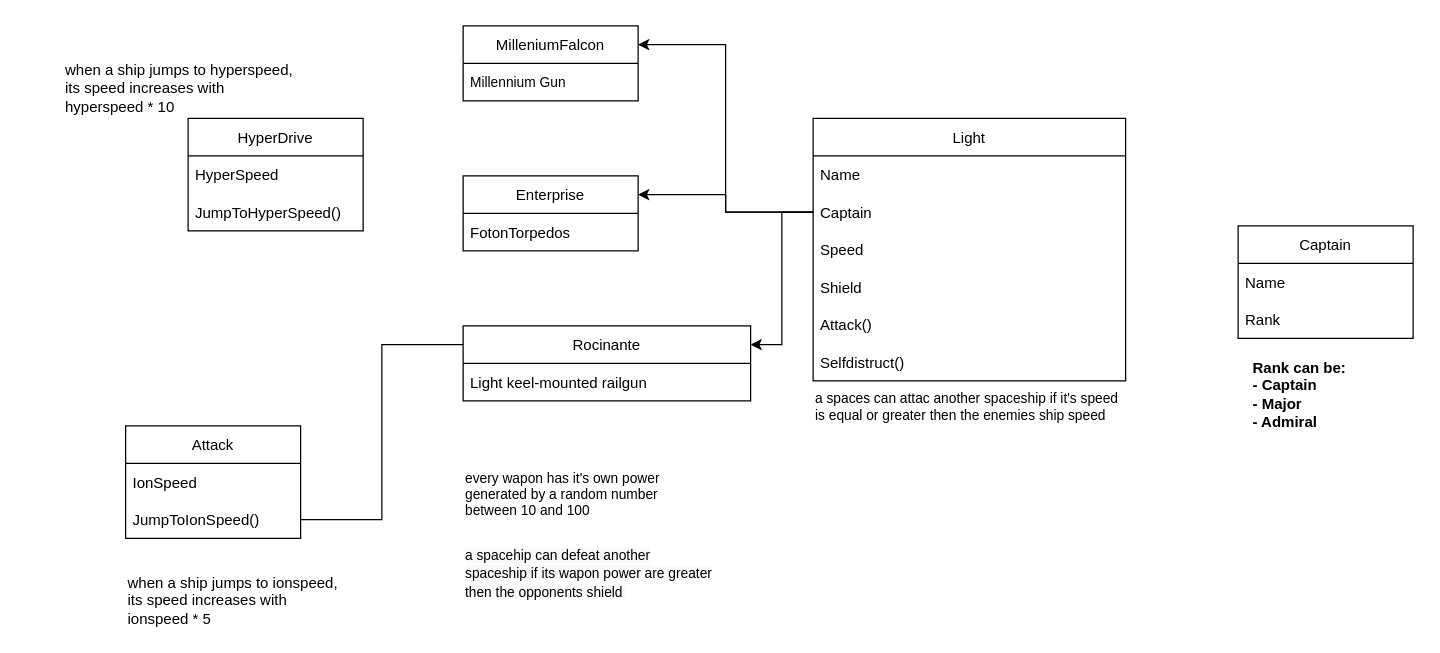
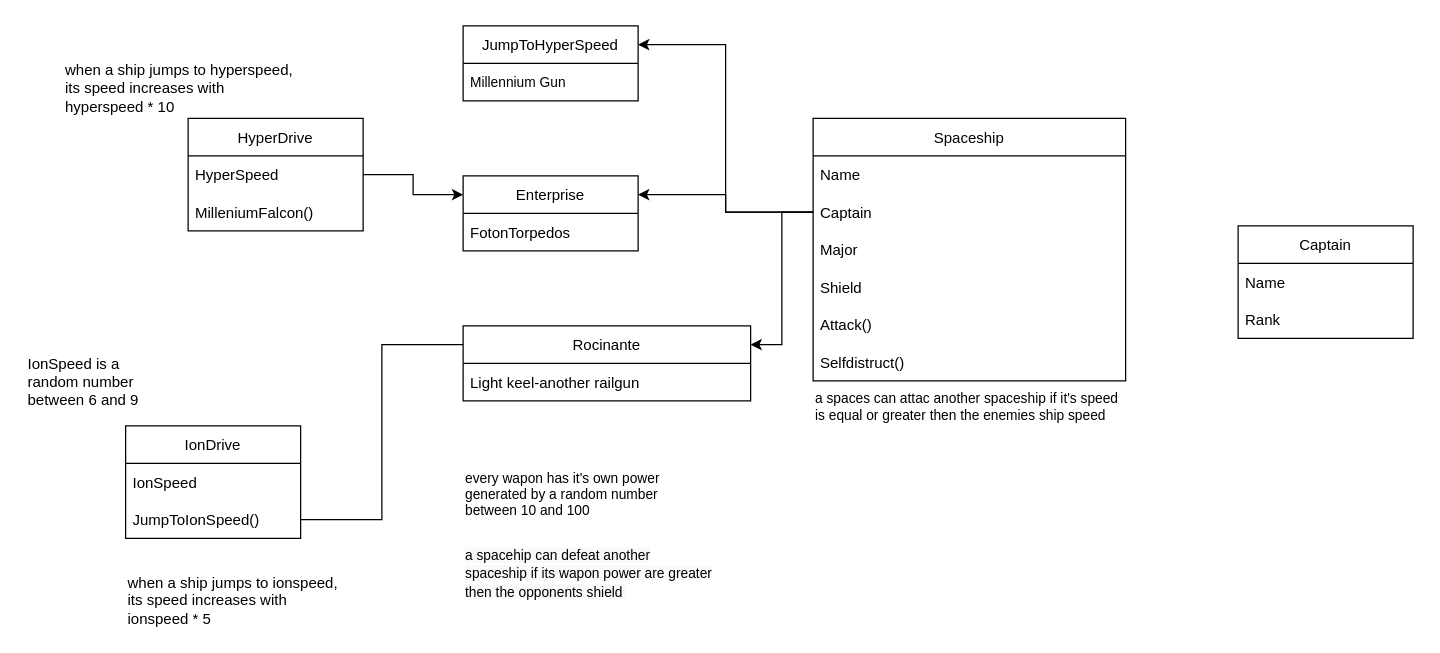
node "MilleniumFalcon": label "MilleniumFalcon" -> "JumpToHyperSpeed"
node "Light": label "Light" -> "Spaceship"
edge "HyperSpeed" -> "Enterprise": added
node "JumpToHyperSpeed()": label "JumpToHyperSpeed()" -> "MilleniumFalcon()"
node "Speed": label "Speed" -> "Major"
node "IonSpeed is a random number between 6 and 9": added
node "Light keel-mounted railgun": label "Light keel-mounted railgun" -> "Light keel-another railgun"
node "Rank can be: - Captain - Major - Admiral": removed
node "Attack": label "Attack" -> "IonDrive"
